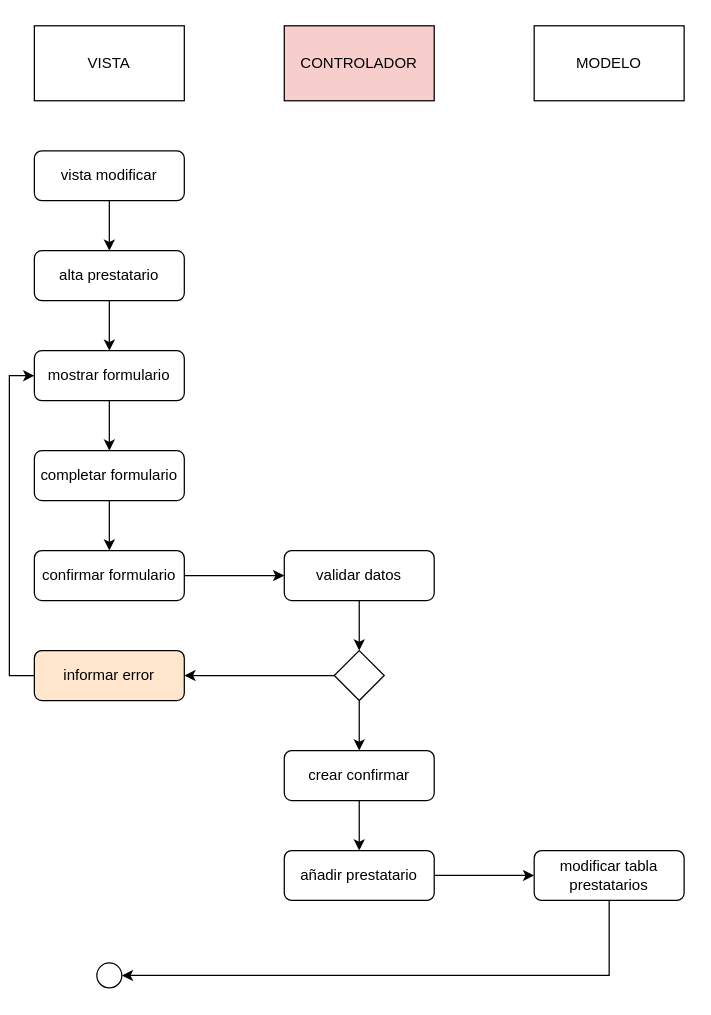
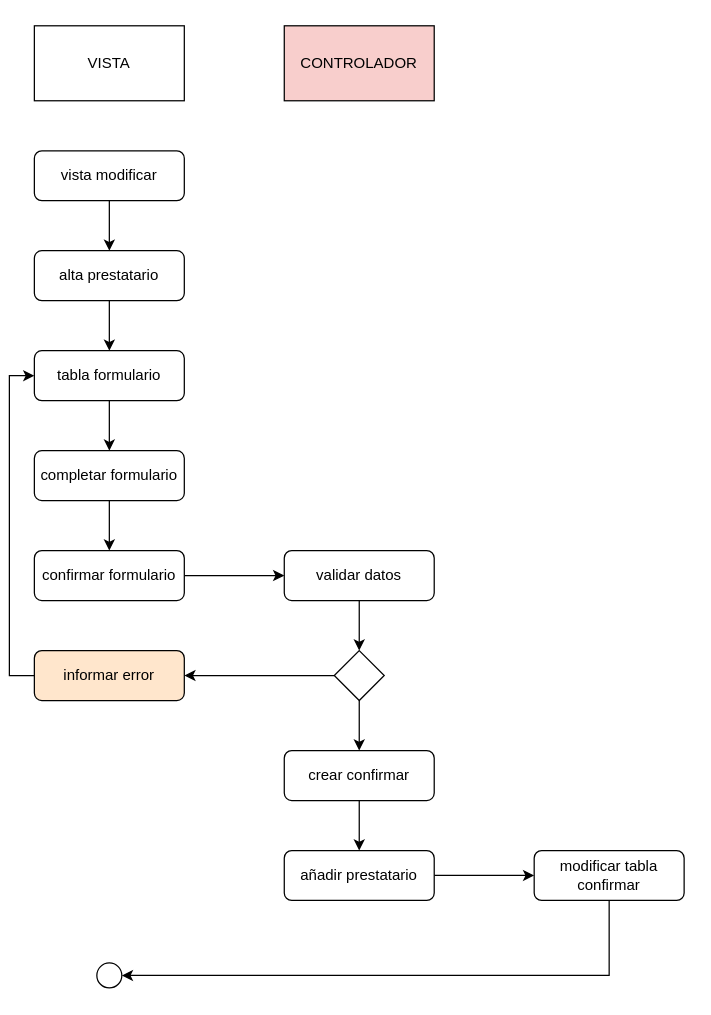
node "MODELO": removed
node "mostrar formulario": label "mostrar formulario" -> "tabla formulario"
node "modificar tabla prestatarios": label "modificar tabla prestatarios" -> "modificar tabla confirmar"
